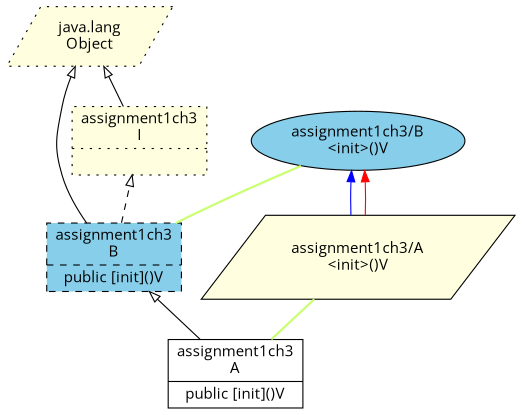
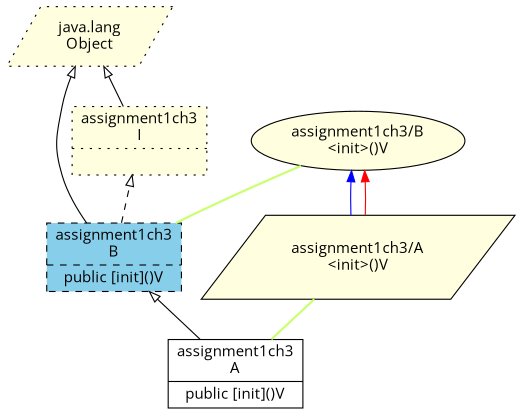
node "assignment1ch3/B <init>()V": fillcolor skyblue -> lightyellow
